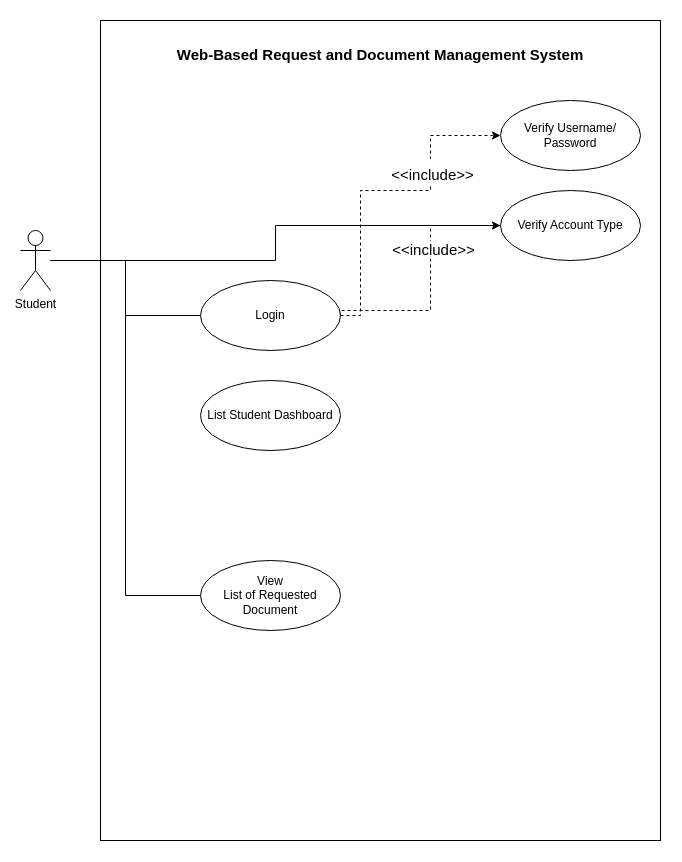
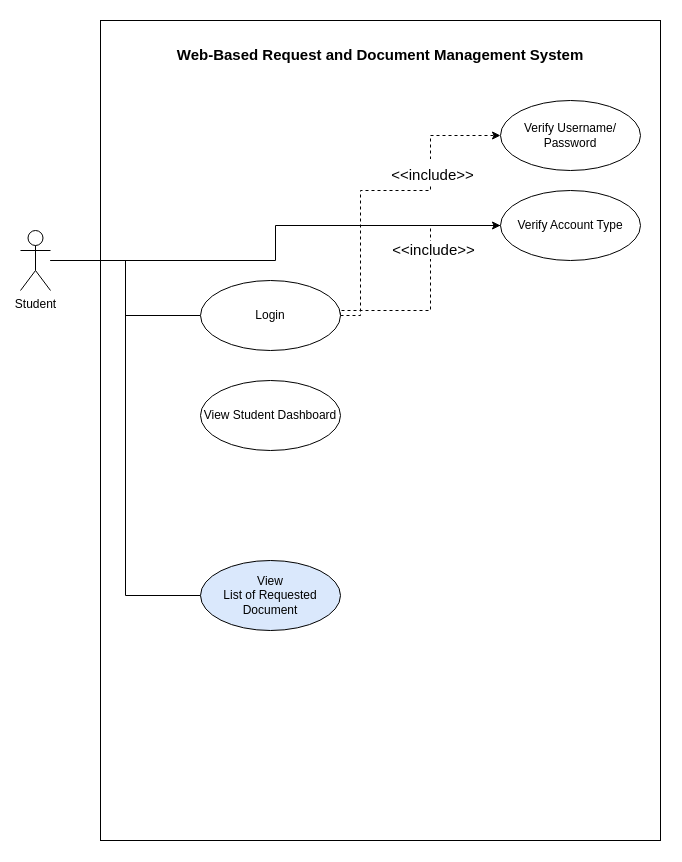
node "List Student Dashboard": label "List Student Dashboard" -> "View Student Dashboard"
node "View List of Requested Document": fillcolor #ffffff -> #dae8fc
